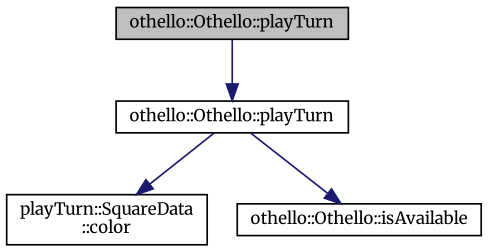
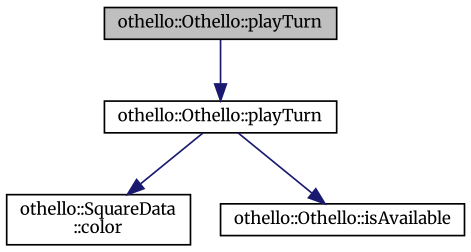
node "playTurn::SquareData ::color": label "playTurn::SquareData ::color" -> "othello::SquareData ::color"
